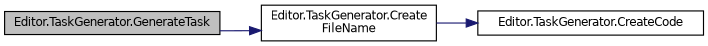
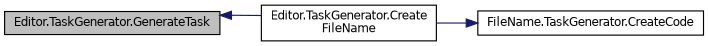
node "Editor.TaskGenerator.CreateCode": label "Editor.TaskGenerator.CreateCode" -> "FileName.TaskGenerator.CreateCode"
edge "Editor.TaskGenerator.GenerateTask" -> "Editor.TaskGenerator.Create FileName": reversed
